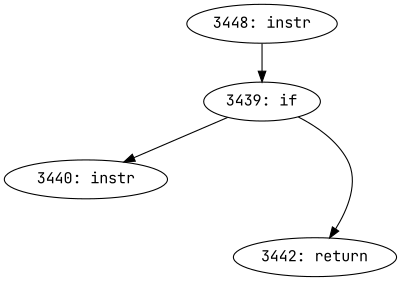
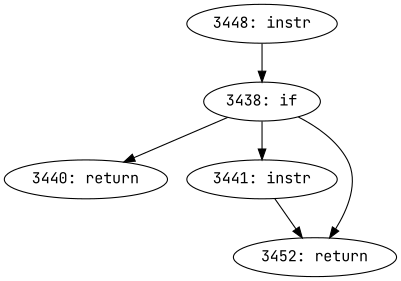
node "3439: if": label "3439: if" -> "3438: if"
node "3440: instr": label "3440: instr" -> "3440: return"
node "3441: instr": added
node "3442: return": label "3442: return" -> "3452: return"
